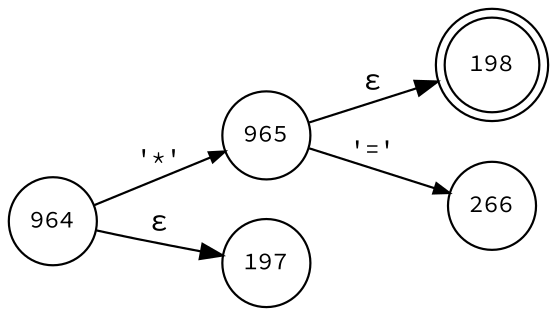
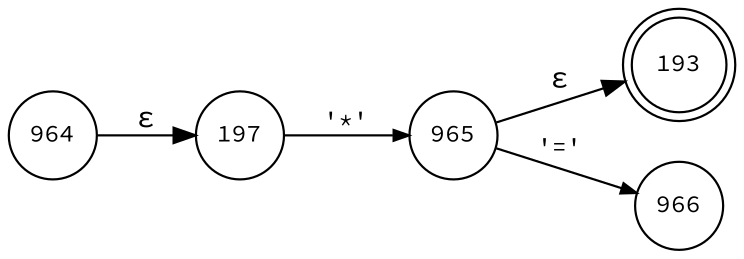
node "198": label "198" -> "193"
edge "964" -> "965": now "197" -> "965"
node "266": label "266" -> "966"
